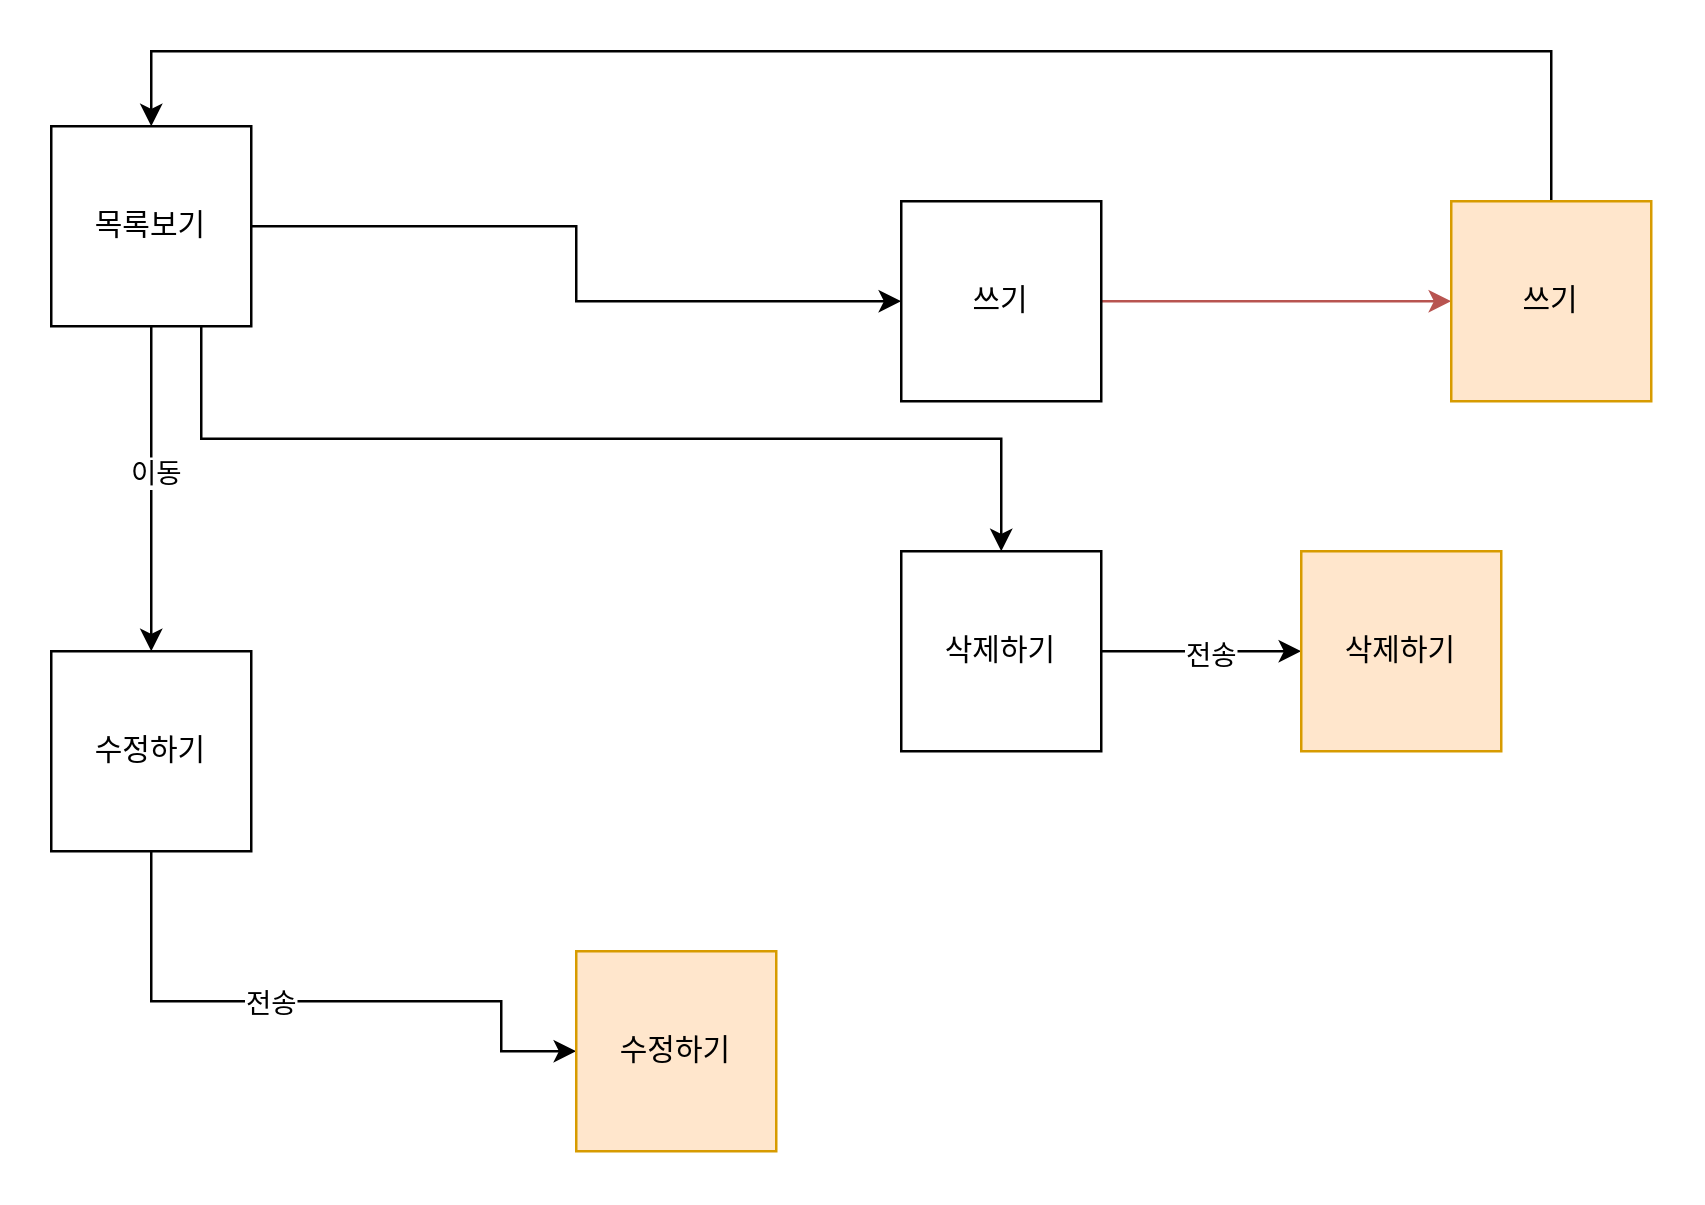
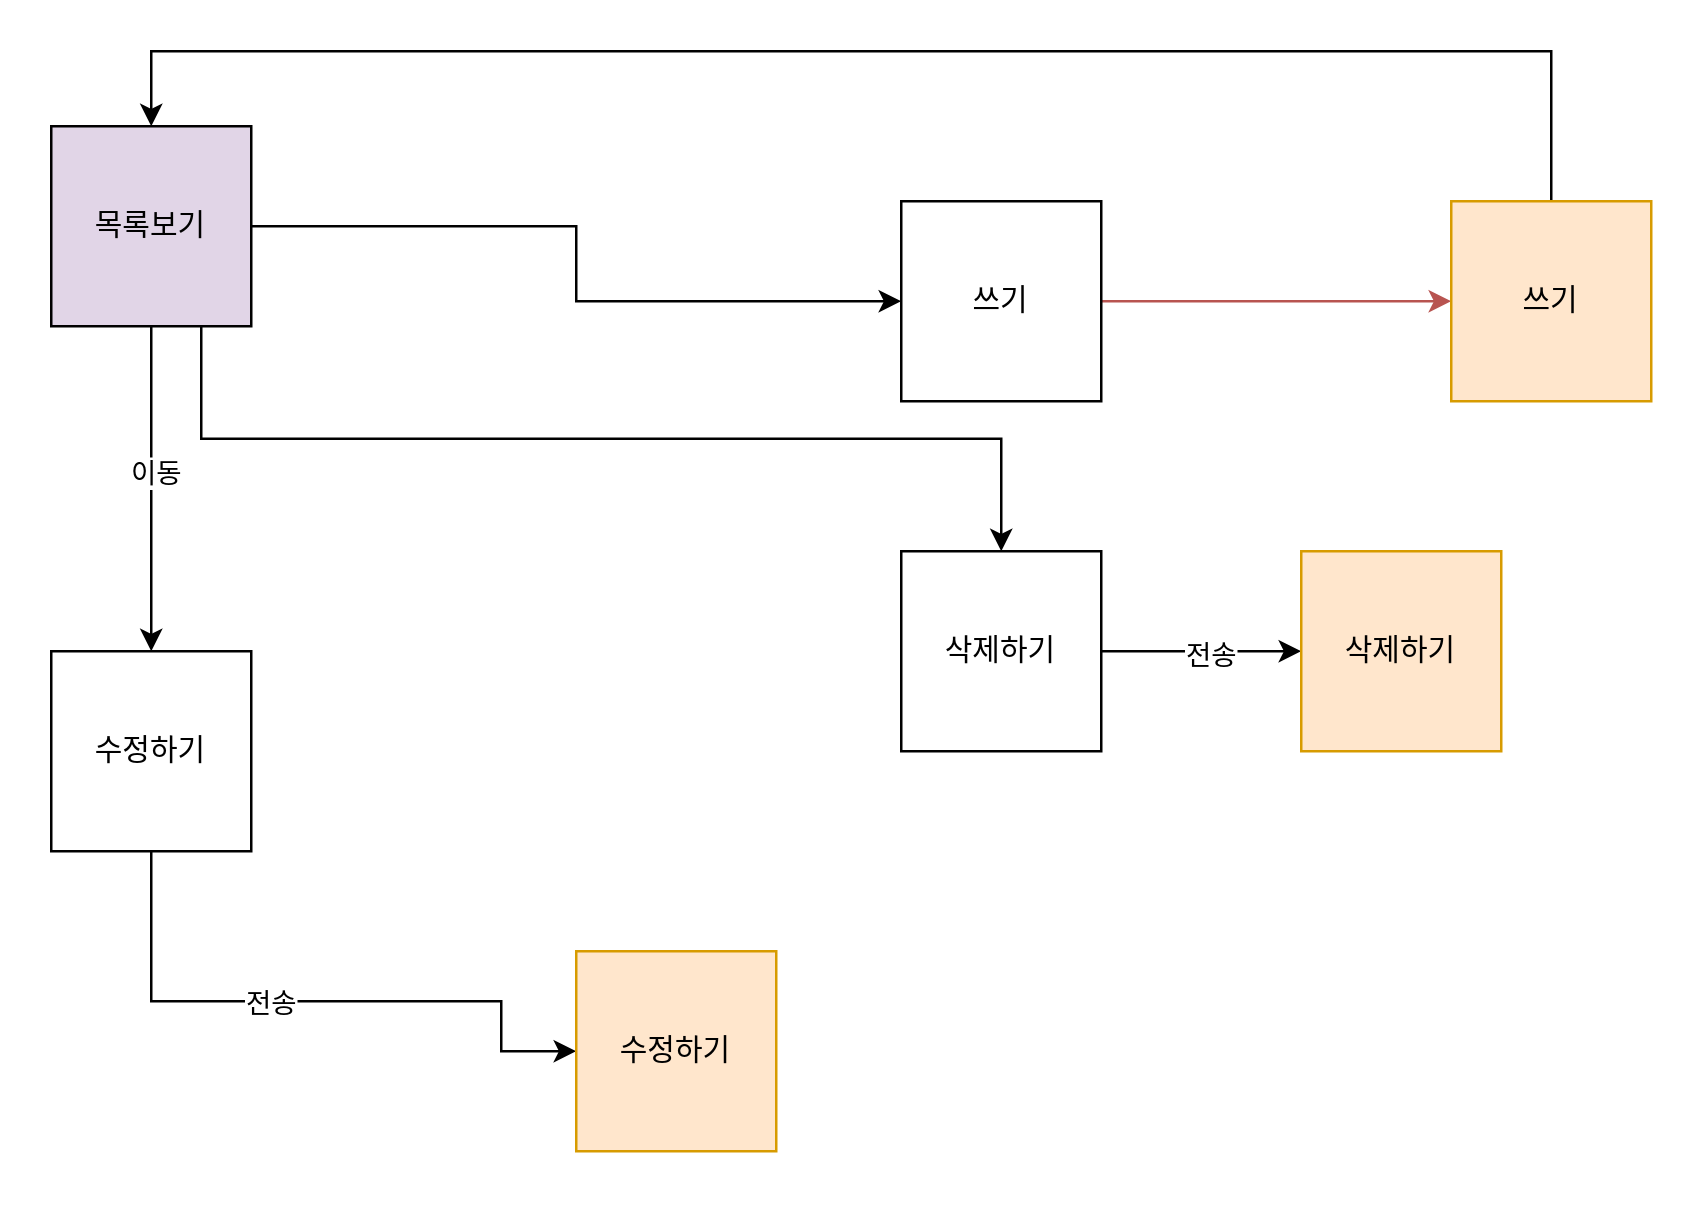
node "목록보기": fillcolor #ffffff -> #e1d5e7
